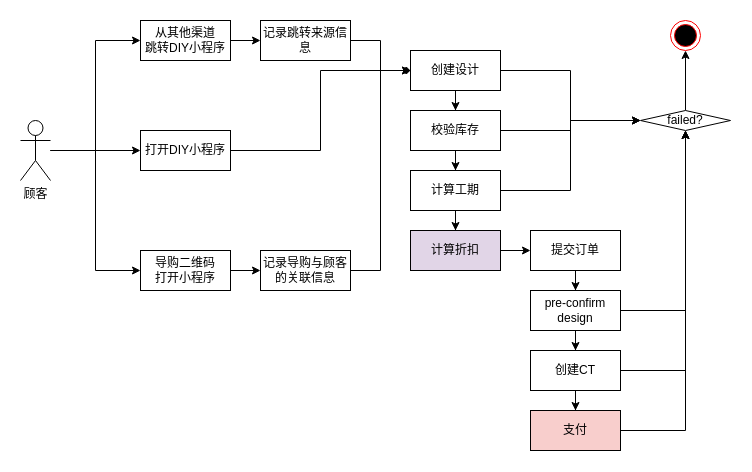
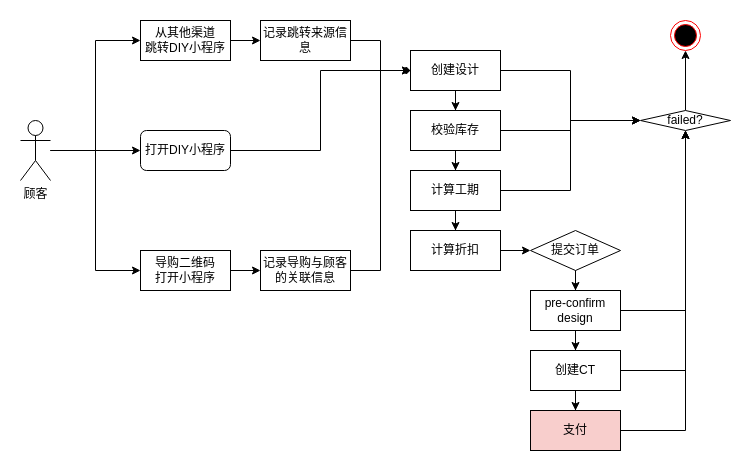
node "打开DIY小程序": shape rectangle -> rounded rectangle
node "计算折扣": fillcolor #e1d5e7 -> #ffffff
node "提交订单": shape rectangle -> diamond
